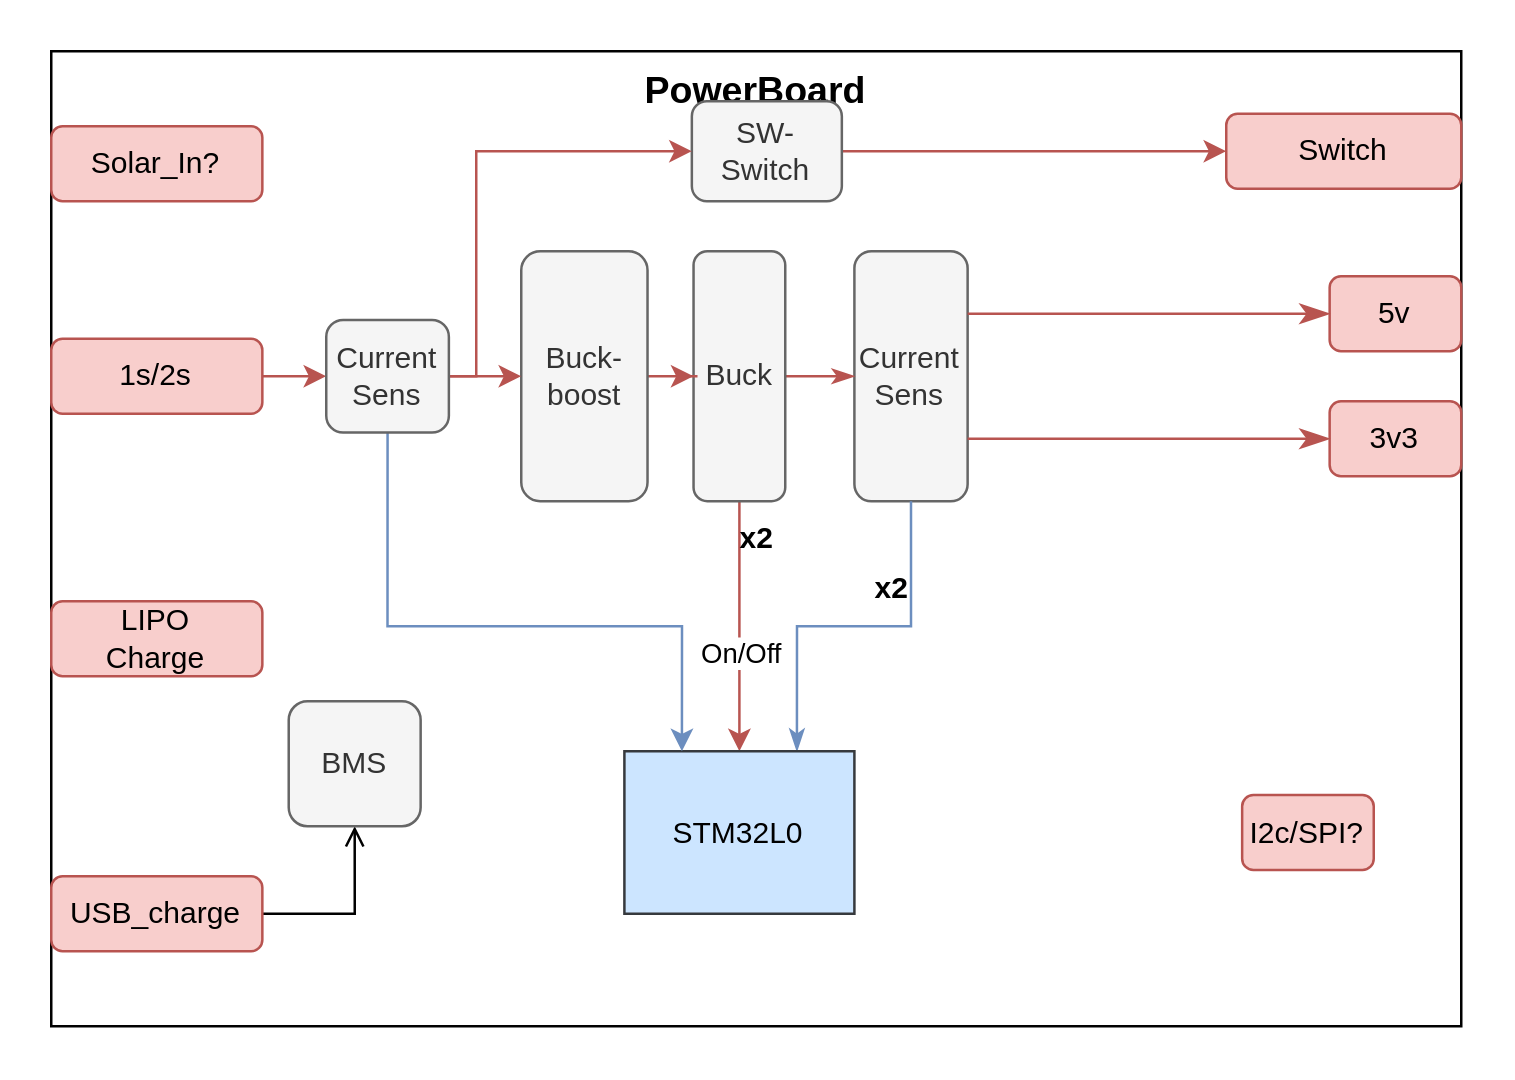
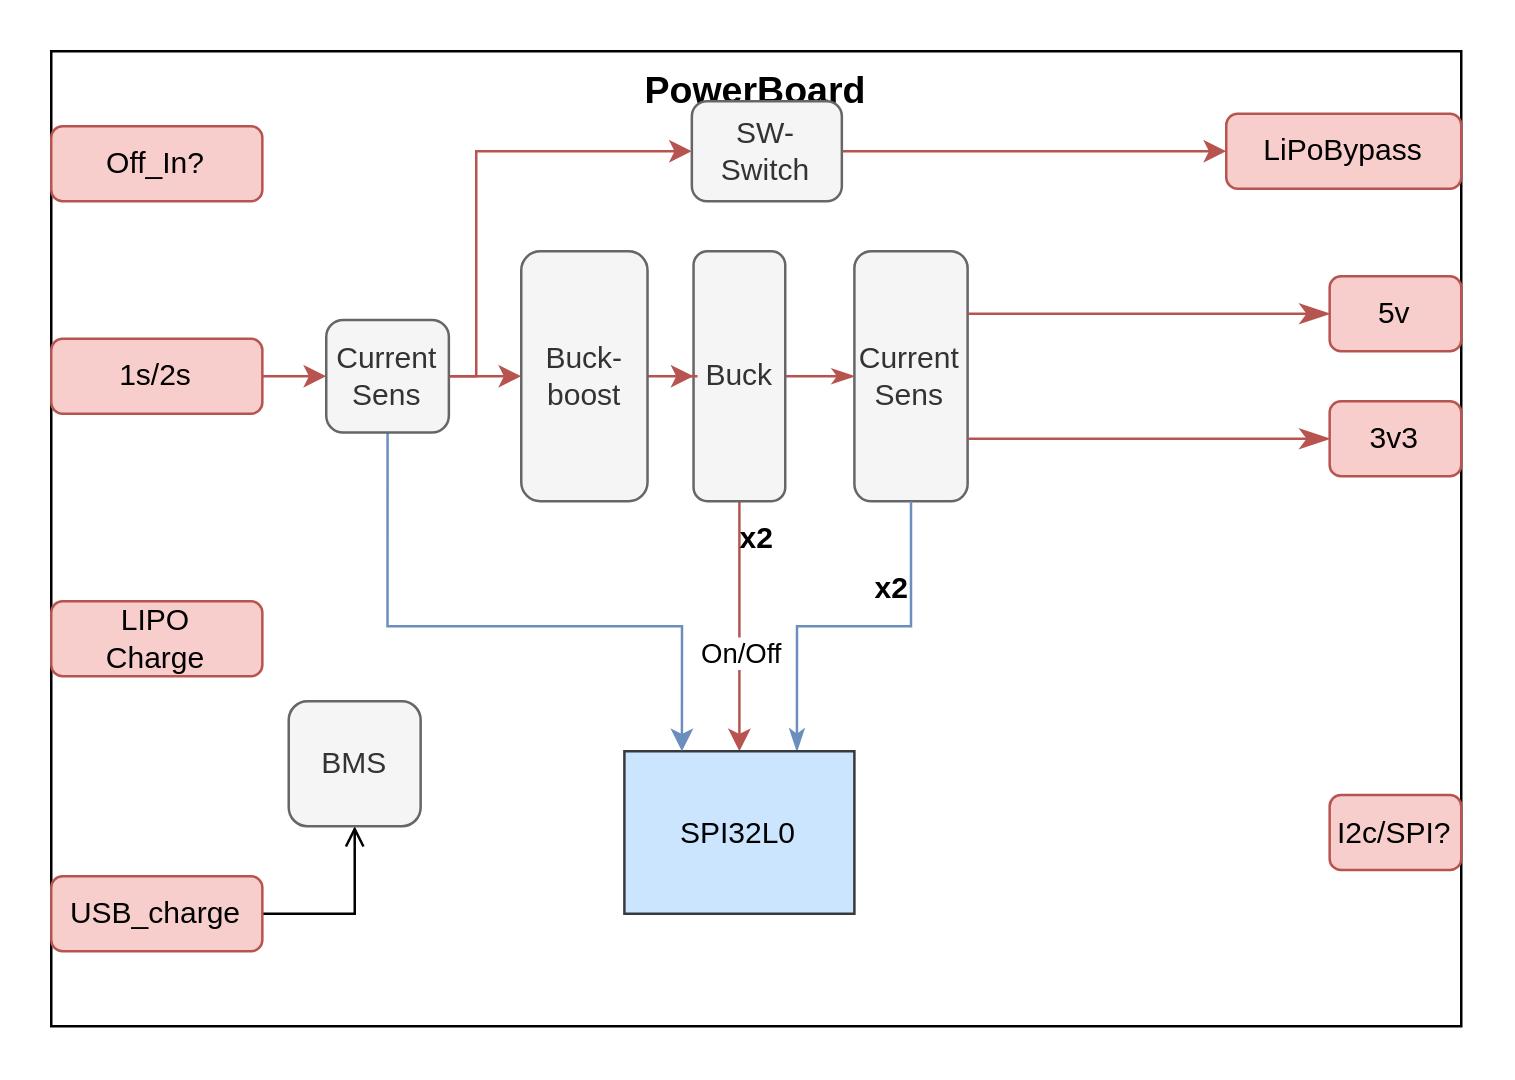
node "Switch": label "Switch" -> "LiPoBypass"
node "Solar_In?": label "Solar_In?" -> "Off_In?"
node "I2c/SPI?": moved (1308, 833) -> (1395, 833)
node "STM32L0": label "STM32L0" -> "SPI32L0"
